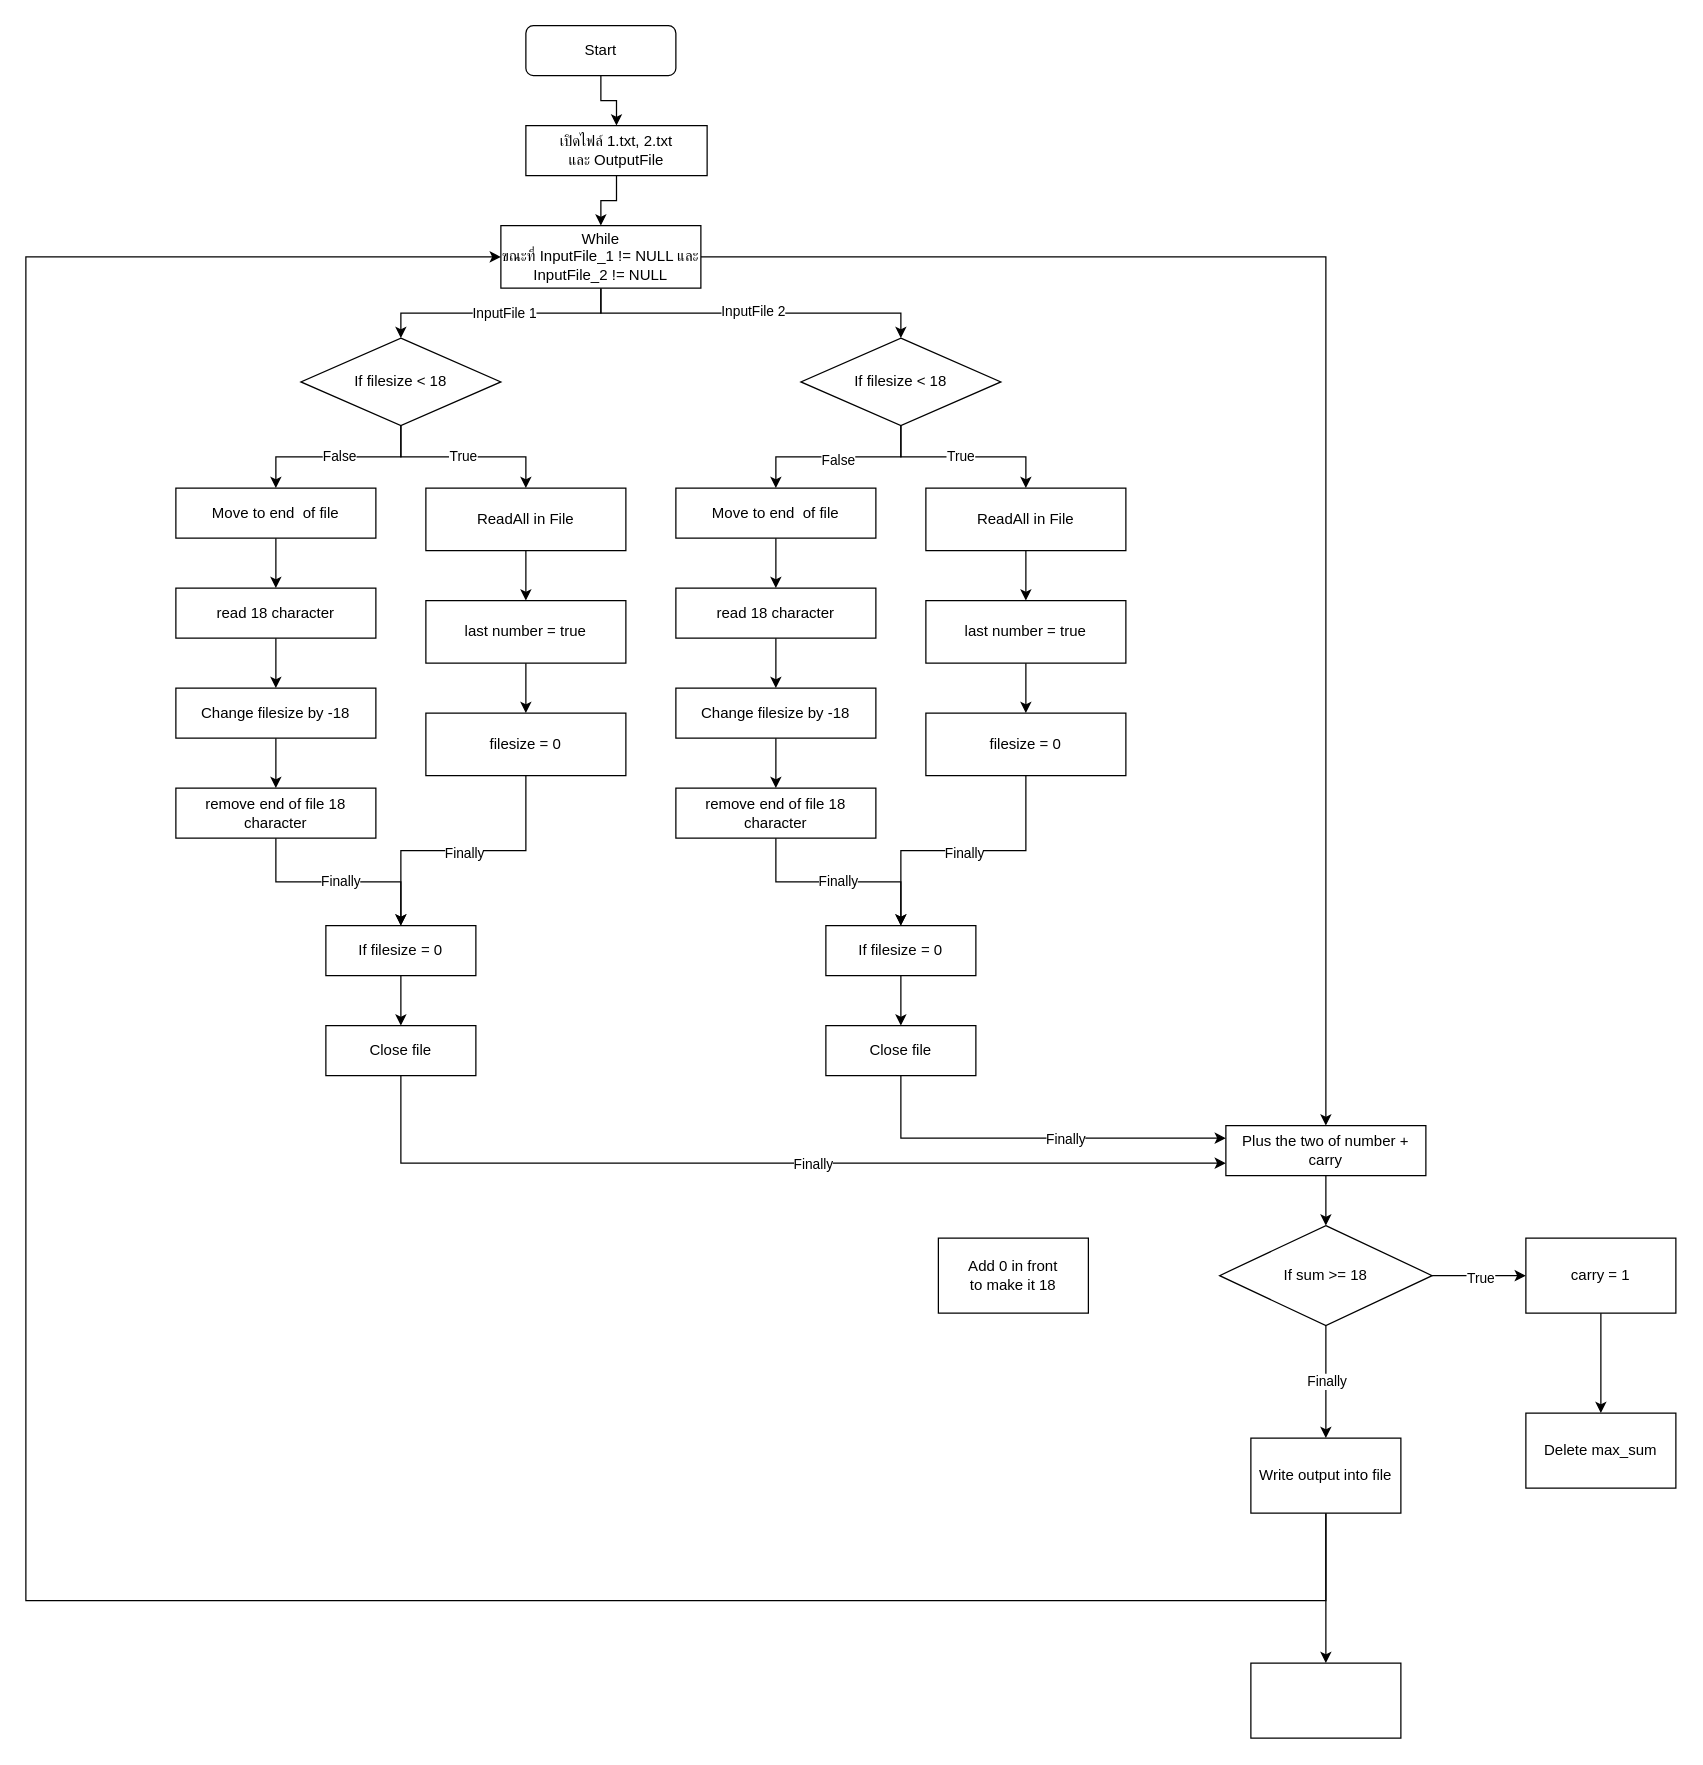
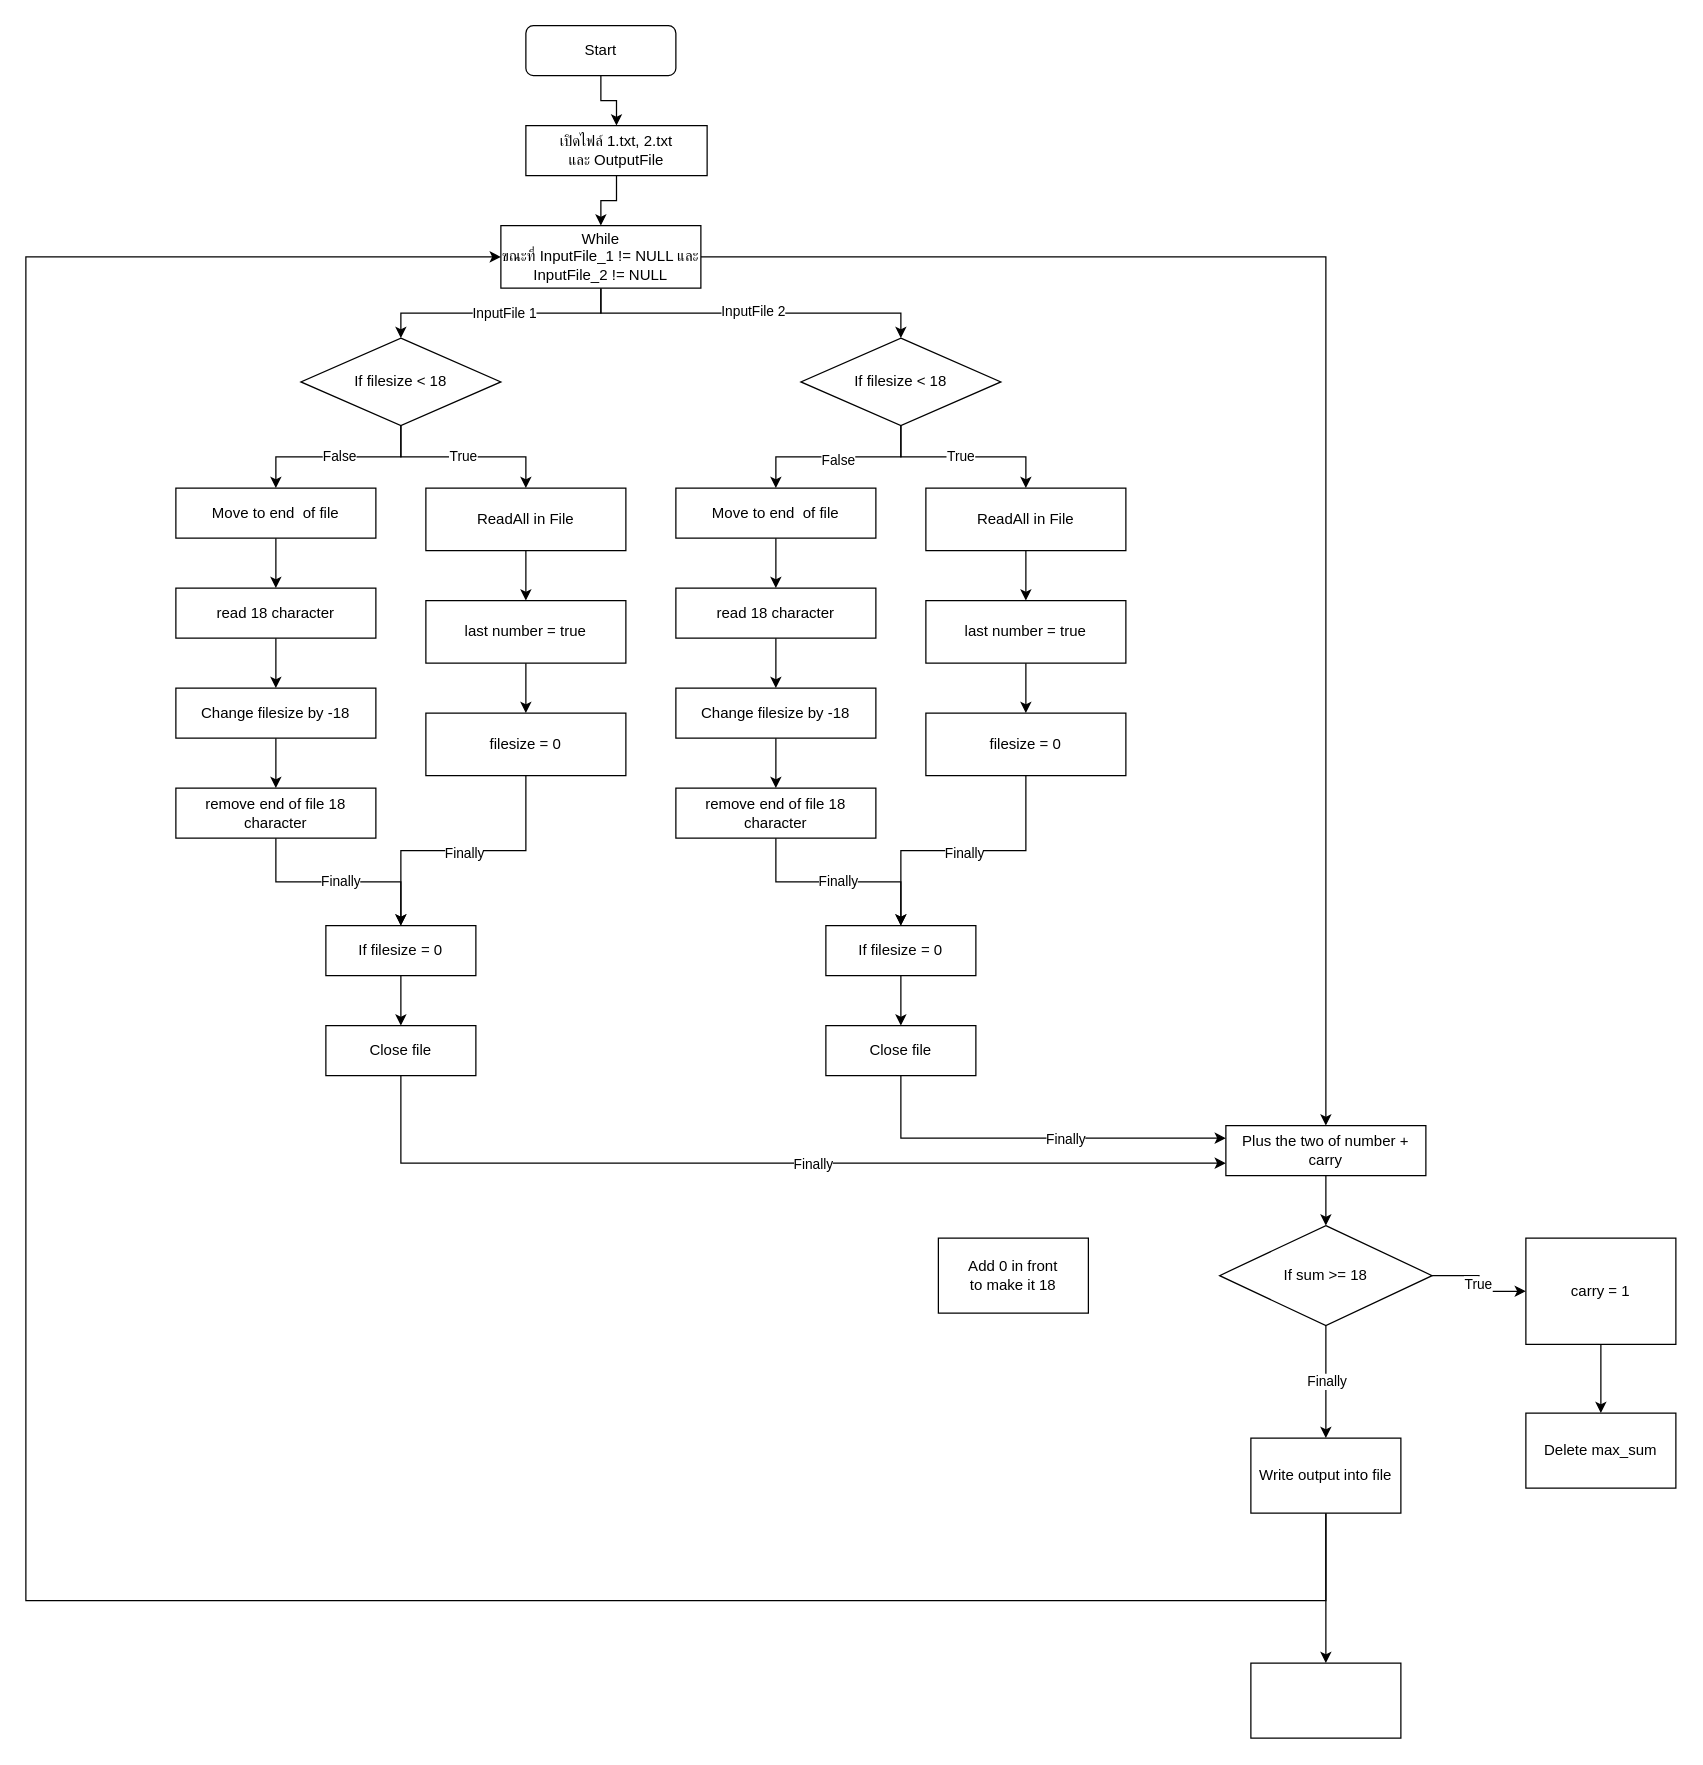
node "carry = 1": size 150x75 -> 150x106
